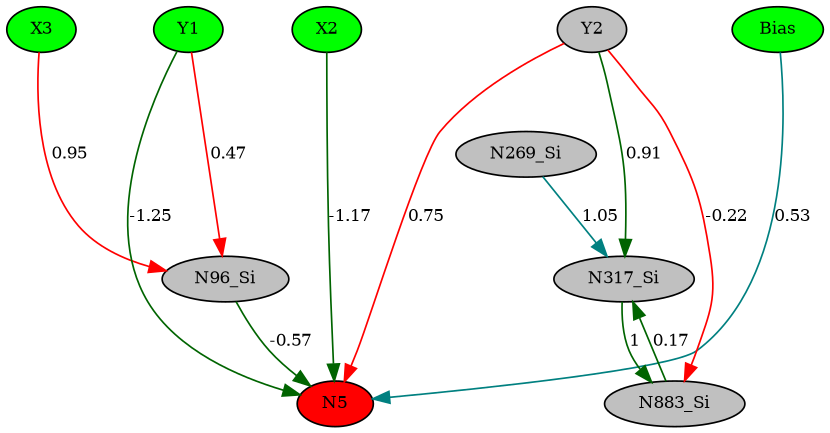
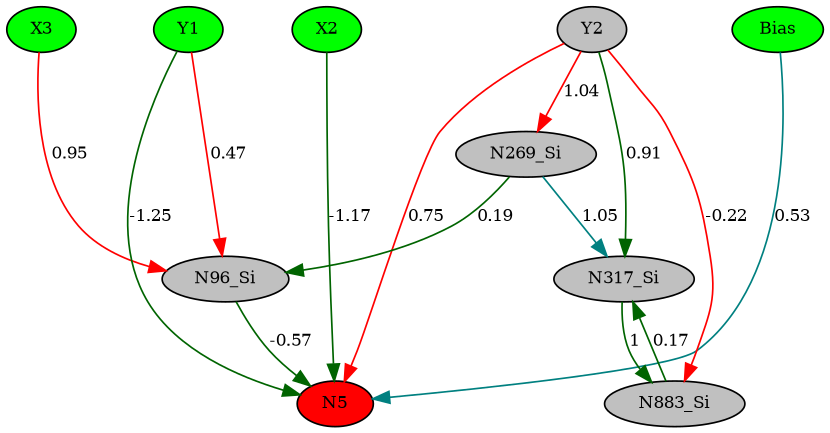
edge "Y2" -> "N269_Si": added, label "1.04"
edge "N269_Si" -> "N96_Si": added, label "0.19"
